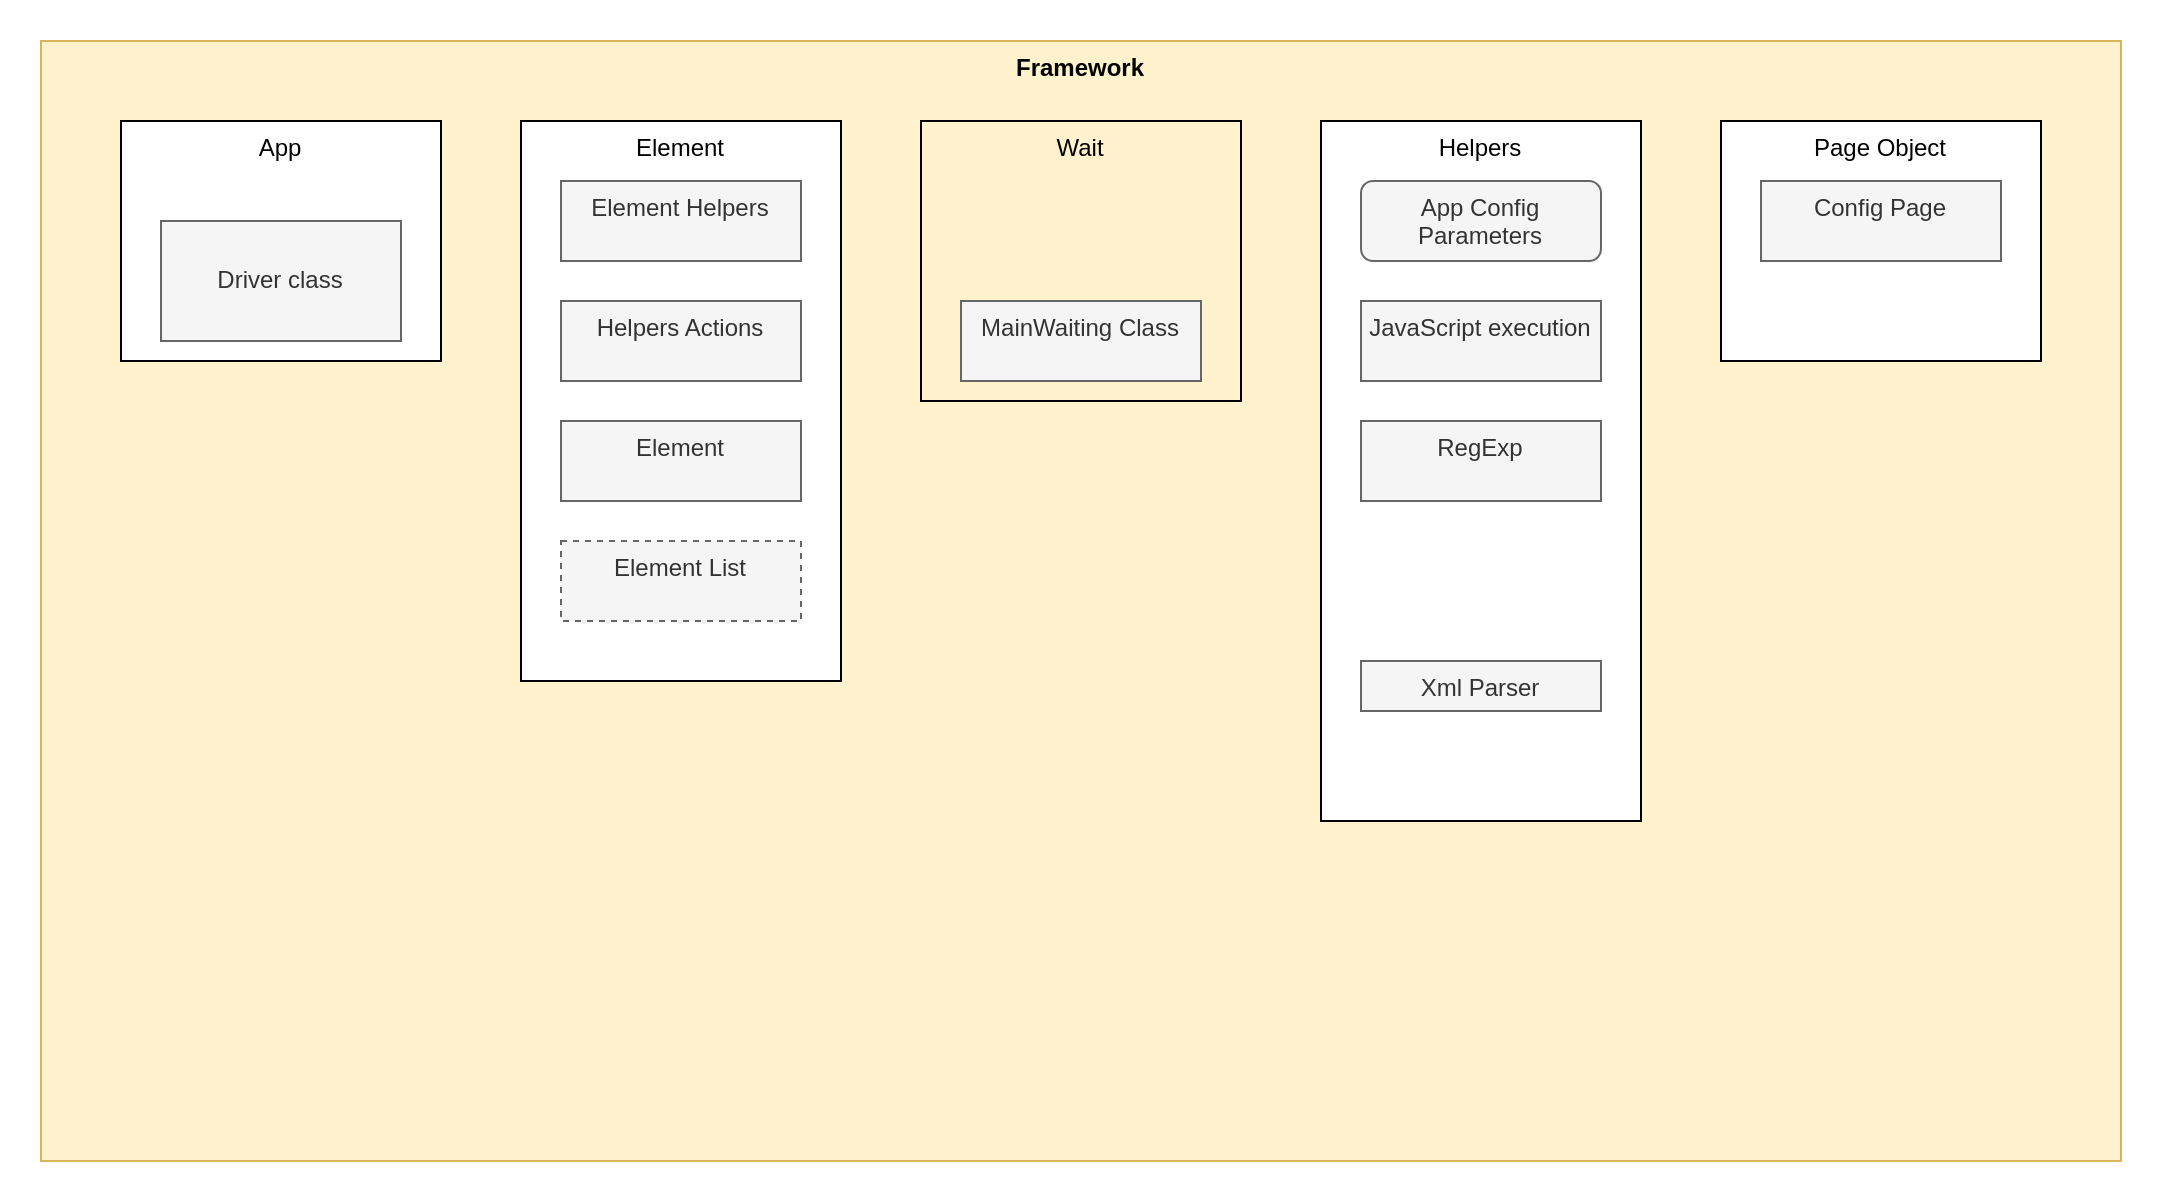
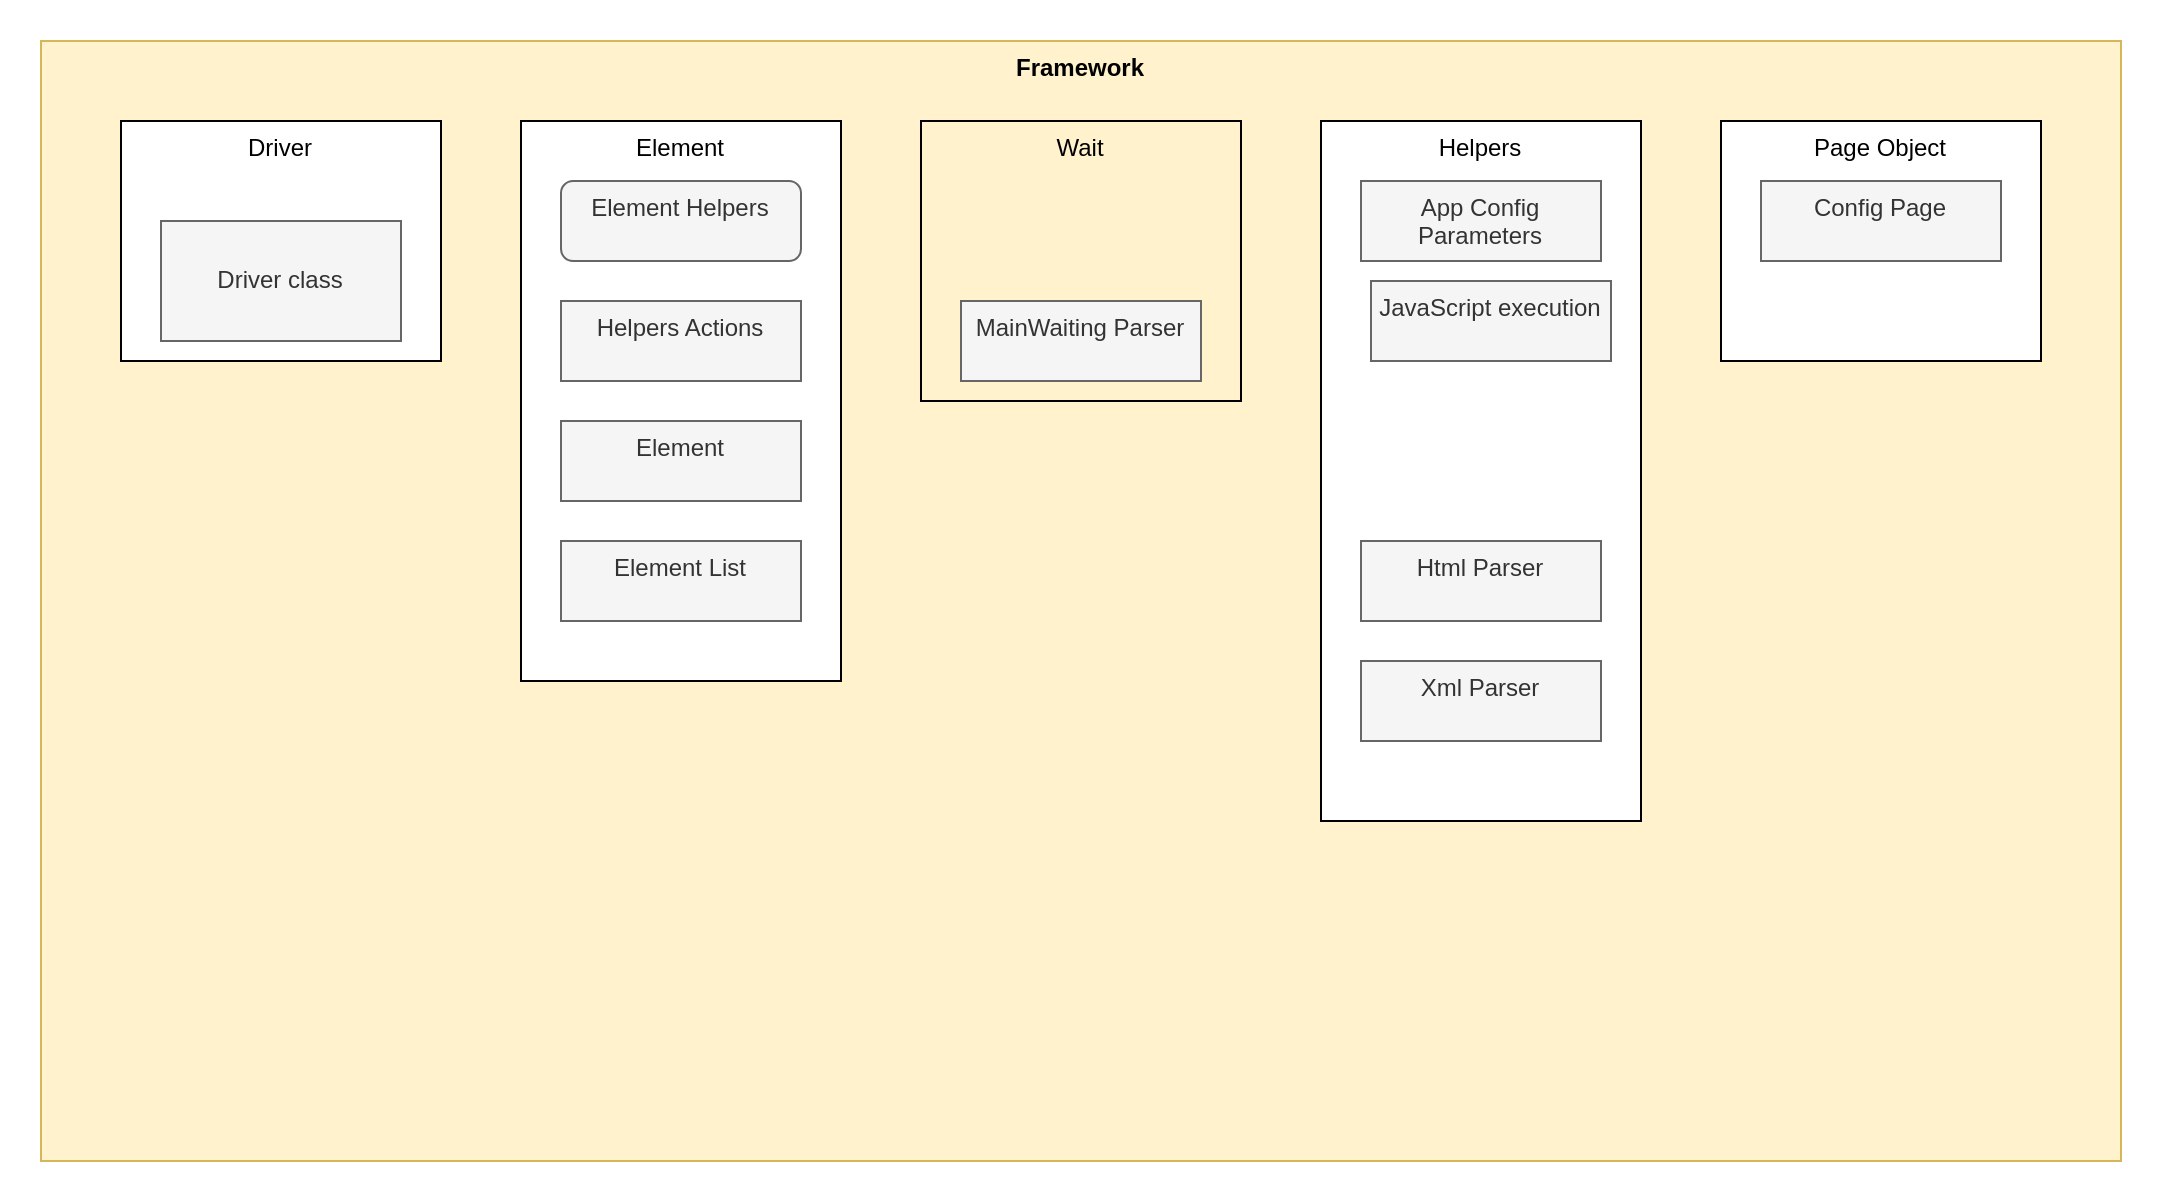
node "App": label "App" -> "Driver"
node "Element Helpers": shape rectangle -> rounded rectangle
node "App Config Parameters": shape rounded rectangle -> rectangle
node "MainWaiting Class": label "MainWaiting Class" -> "MainWaiting Parser"
node "JavaScript execution": moved (1481, 341) -> (1491, 321)
node "RegExp": removed
node "Element List": style dashed -> solid
node "Html Parser": added
node "Xml Parser": size 240x50 -> 240x80
